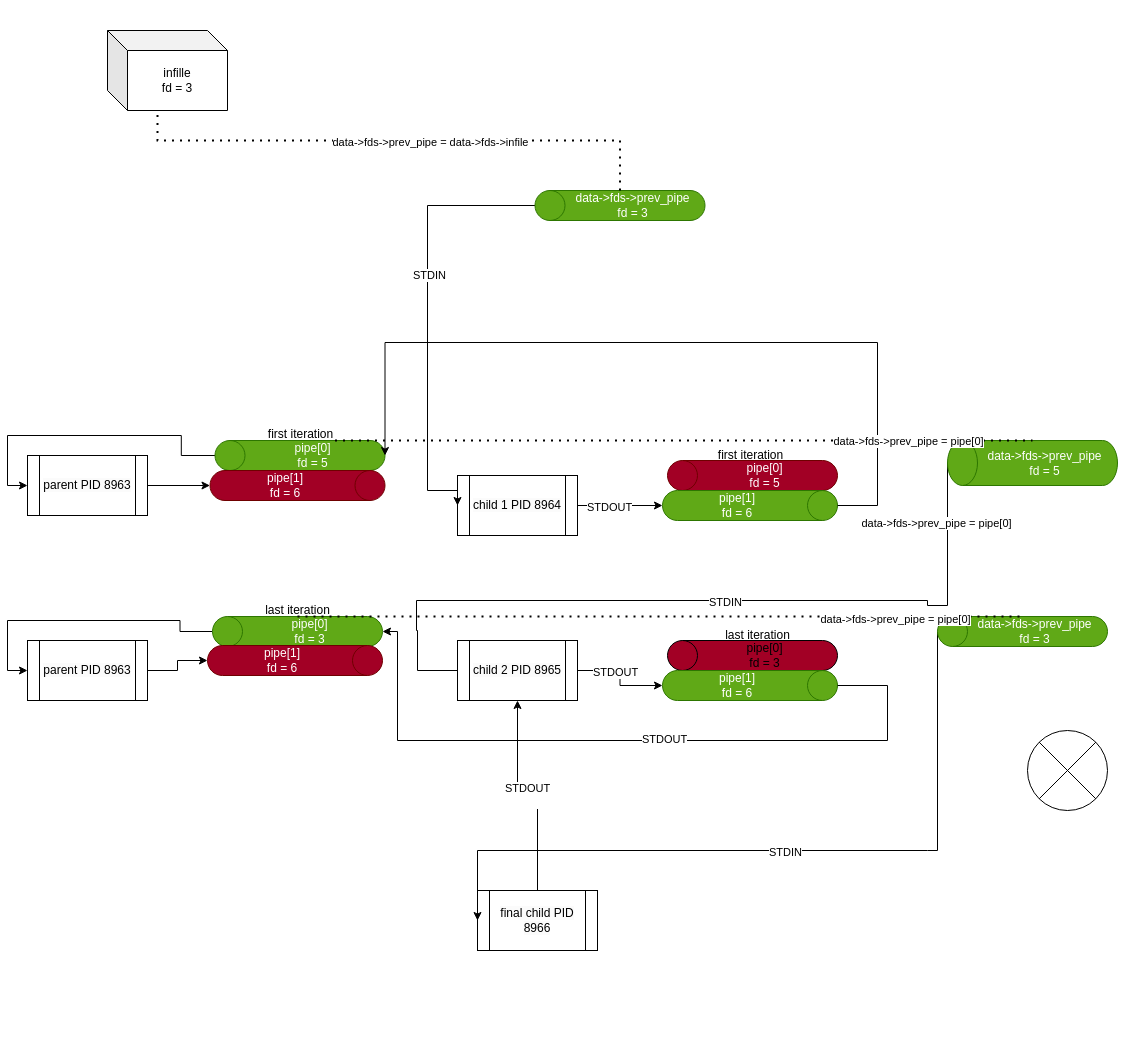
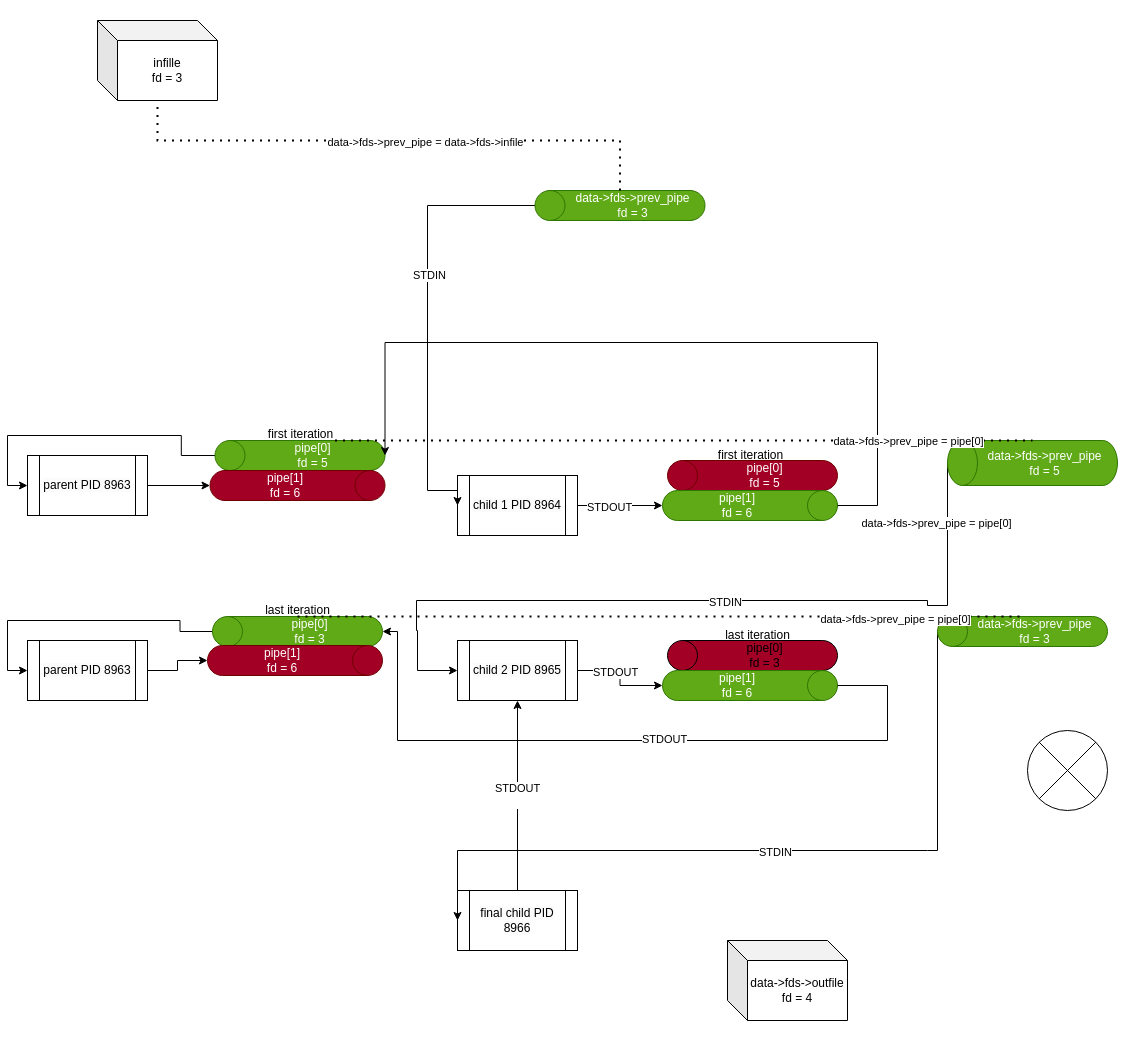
node "infille fd = 3": moved (168, 71) -> (158, 61)
edge "data->fds->prev_pipe fd = 5" -- "child 2 PID 8965": arrowhead none -> classic
node "final child PID 8966": moved (538, 921) -> (518, 921)
node "data->fds->outfile fd = 4": added
